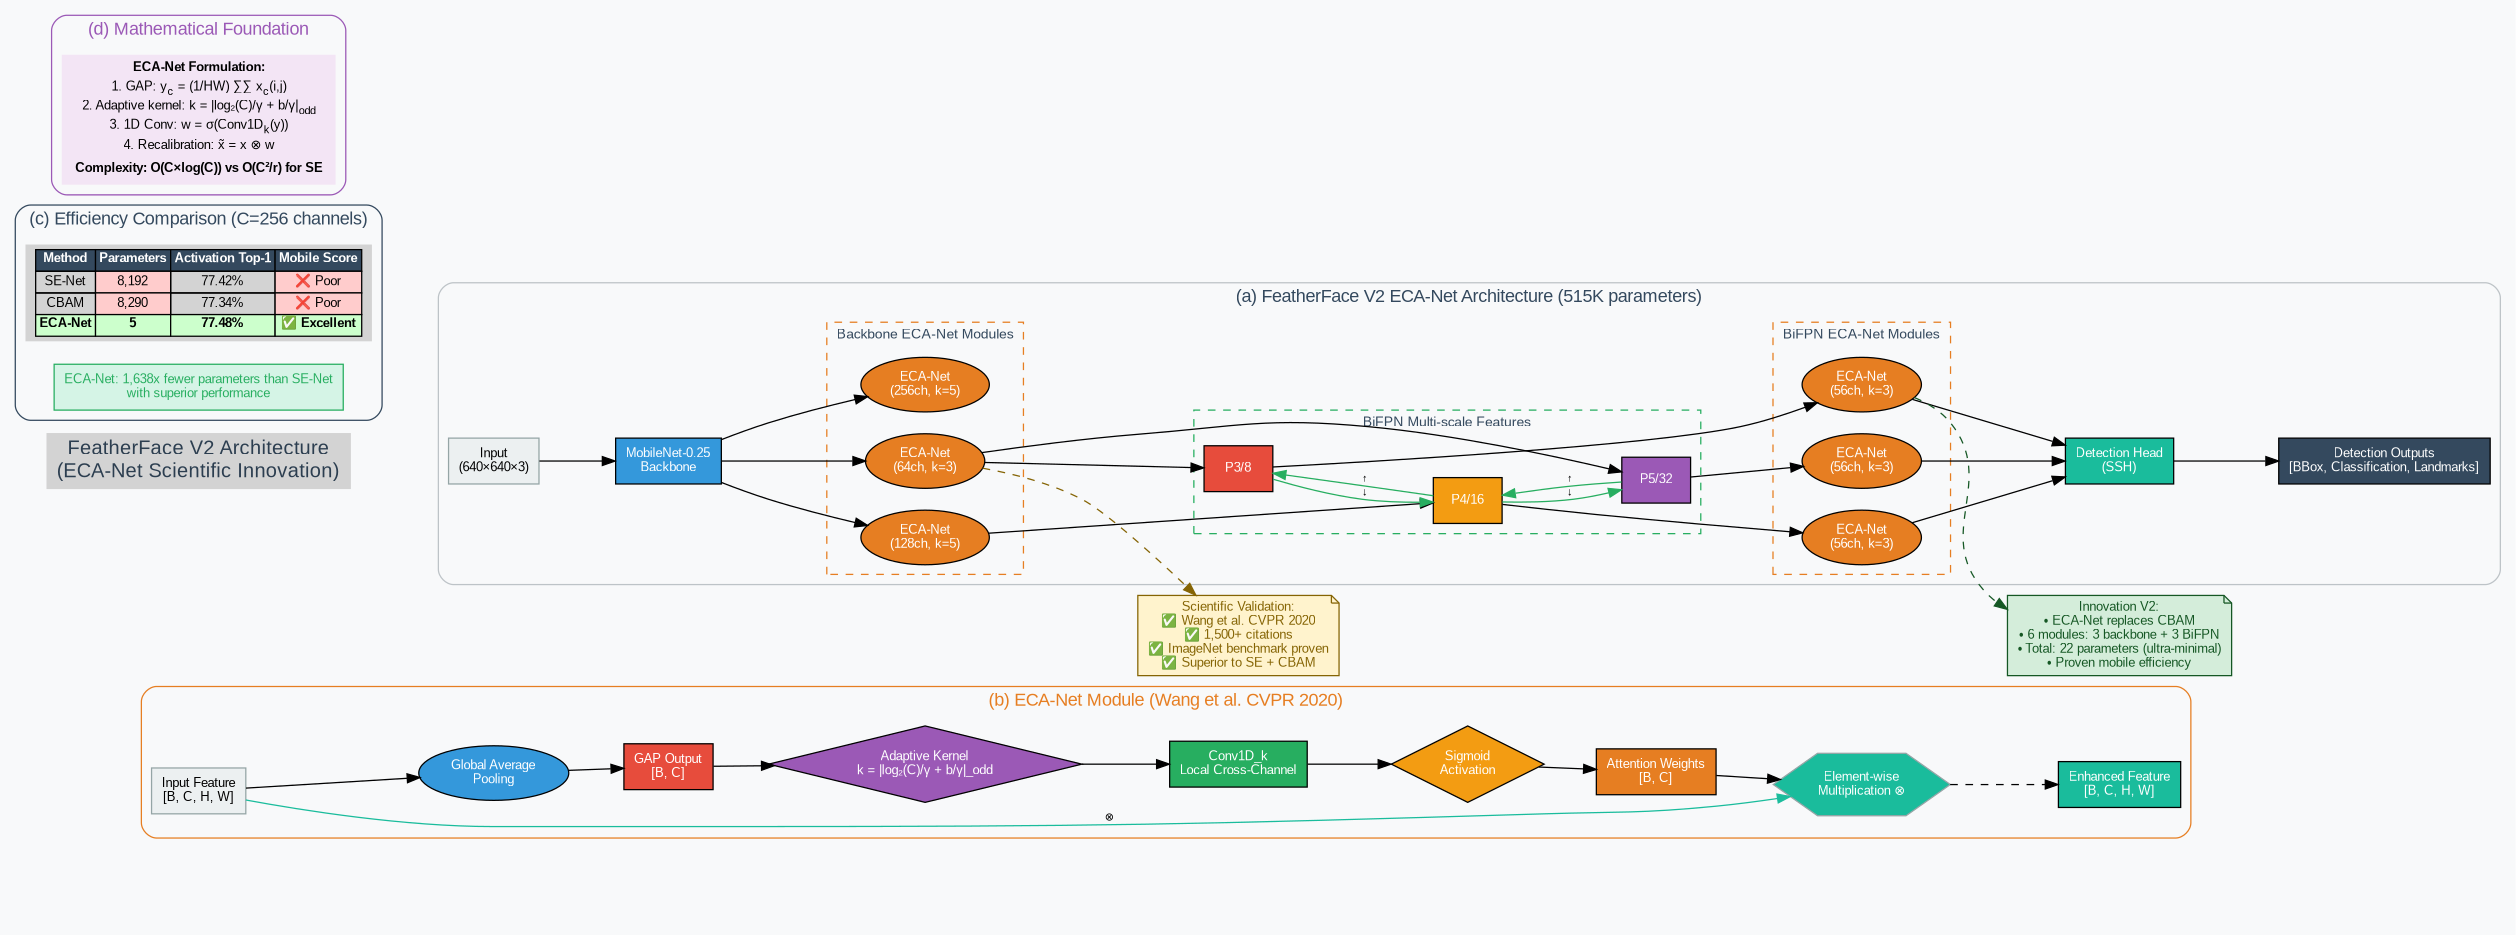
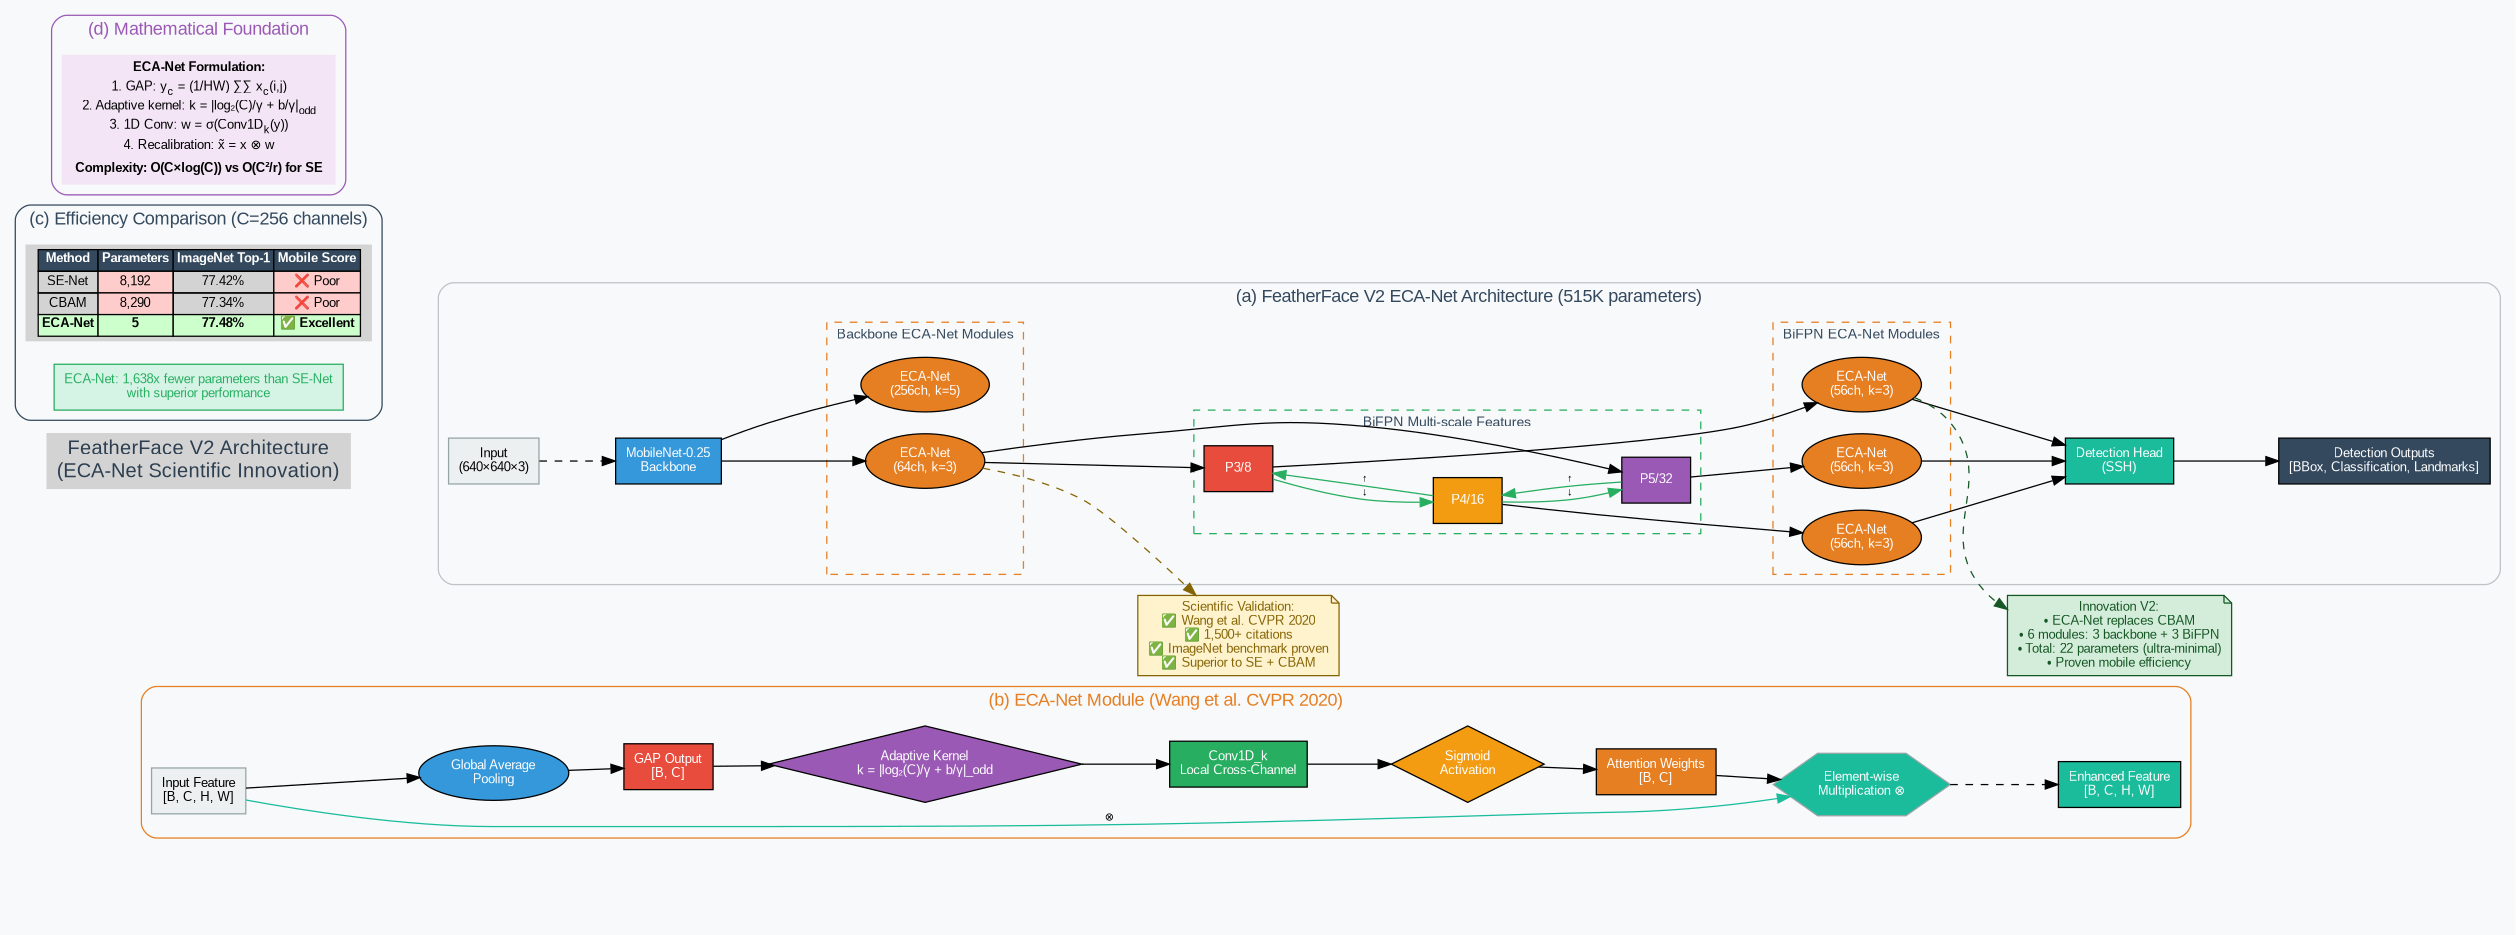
node "Method": text "Activation Top-1" -> "ImageNet Top-1"
edge "Input (640×640×3)" -> "MobileNet-0.25 Backbone": style solid -> dashed
node "ECA-Net (128ch, k=5)": removed
